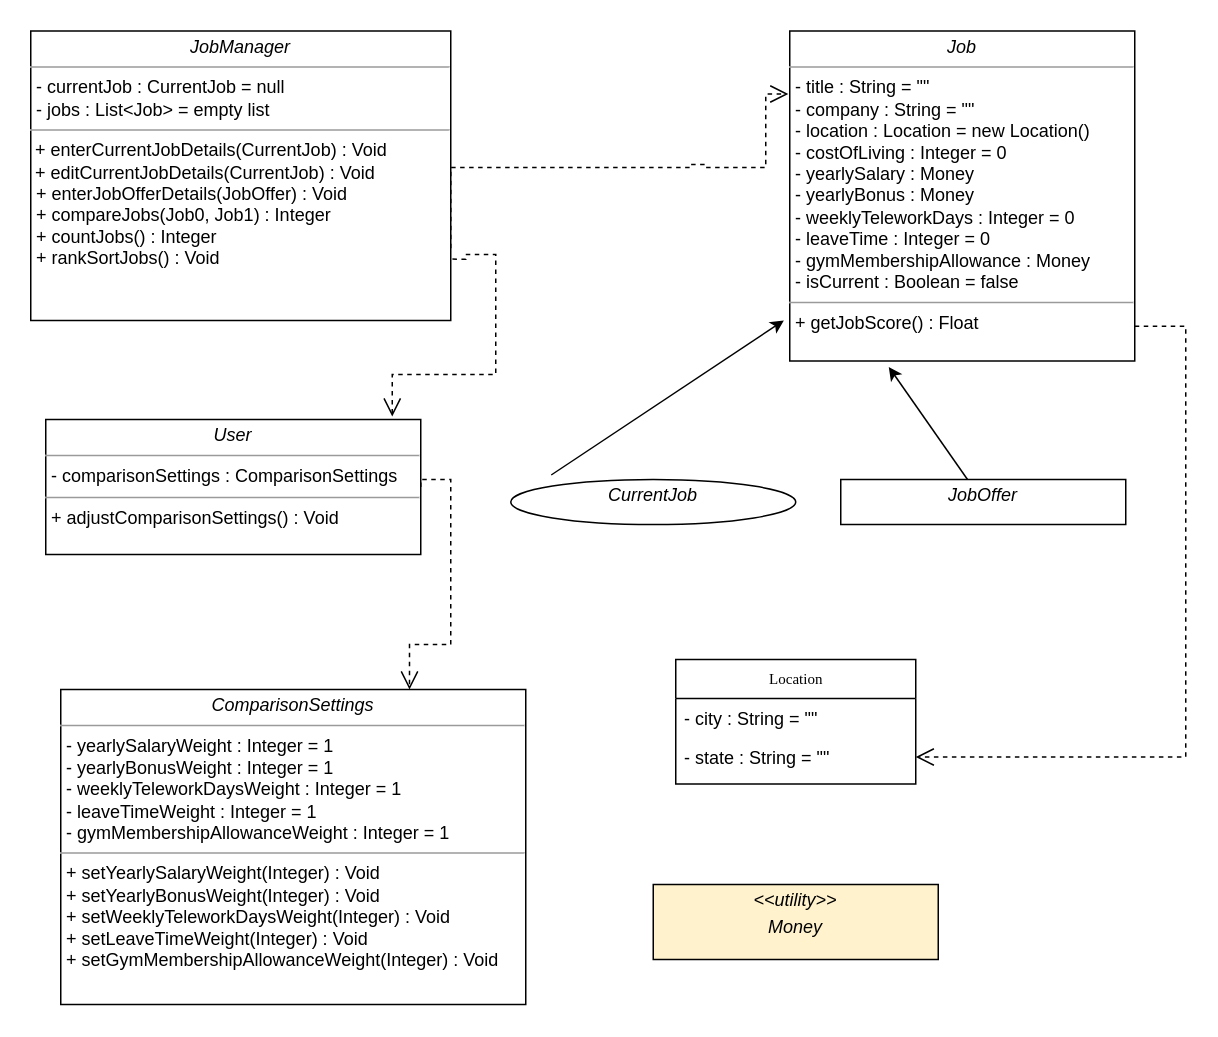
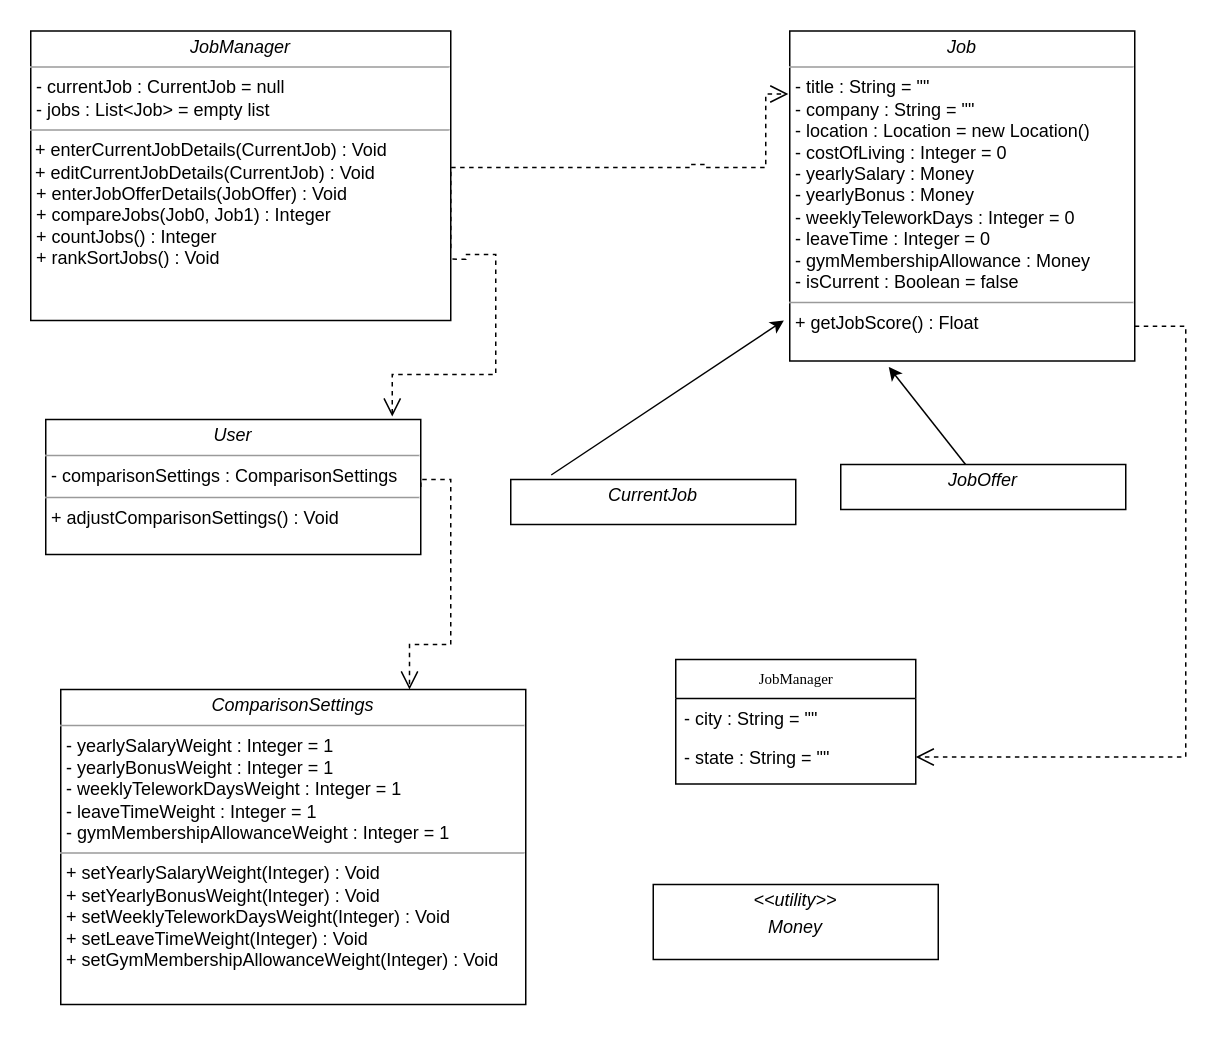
node "CurrentJob": shape ellipse -> rectangle
node "JobOffer": moved (983, 502) -> (983, 487)
node "Location": label "Location" -> "JobManager"
node "<<utility>> Money": fillcolor #fff2cc -> #ffffff
